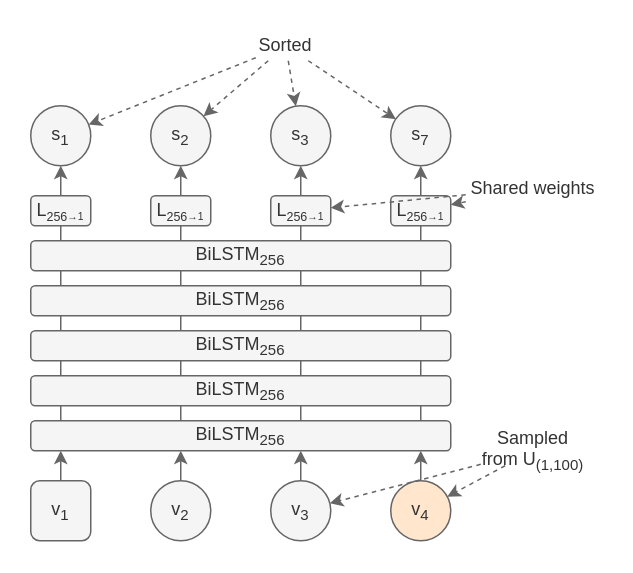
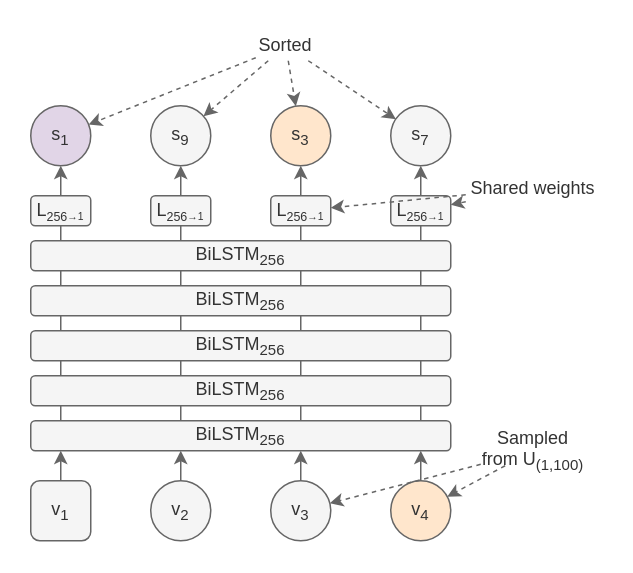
node "s1": fillcolor #f5f5f5 -> #e1d5e7
node "s2": label "s2" -> "s9"
node "s3": fillcolor #f5f5f5 -> #ffe6cc
